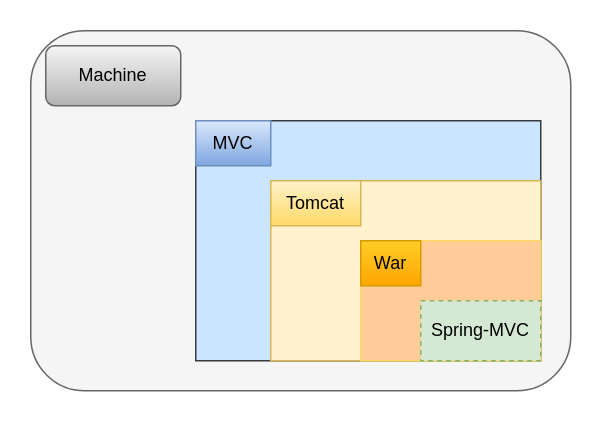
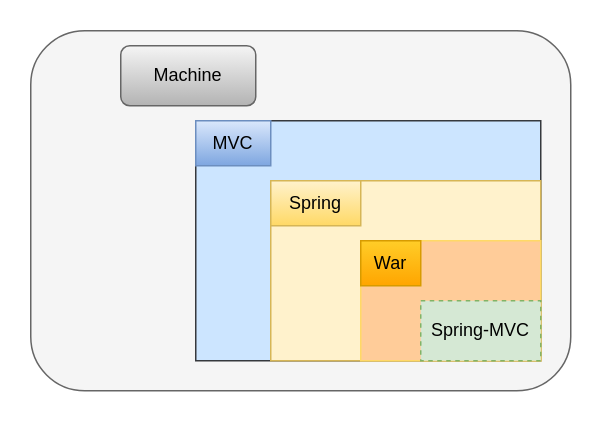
node "Machine": moved (113, 76) -> (188, 76)
node "Tomcat": label "Tomcat" -> "Spring"
